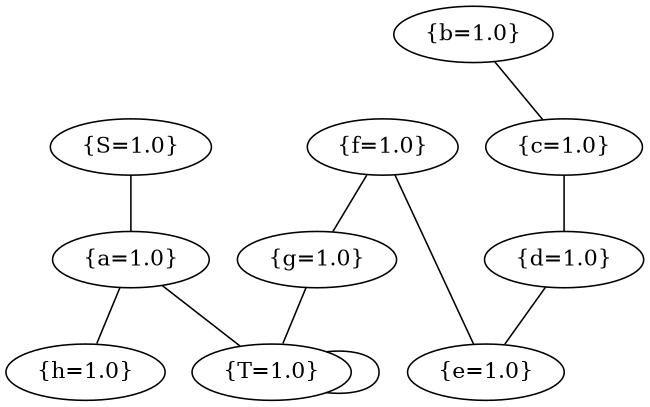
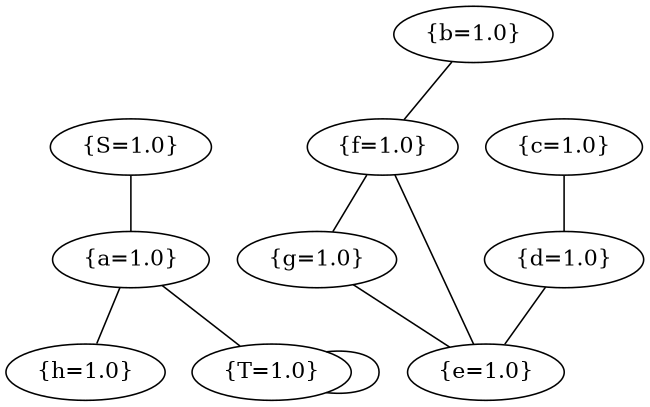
edge "{b=1.0}" -- "{c=1.0}": now "{b=1.0}" -- "{f=1.0}"
edge "{g=1.0}" -- "{T=1.0}": now "{g=1.0}" -- "{e=1.0}"
